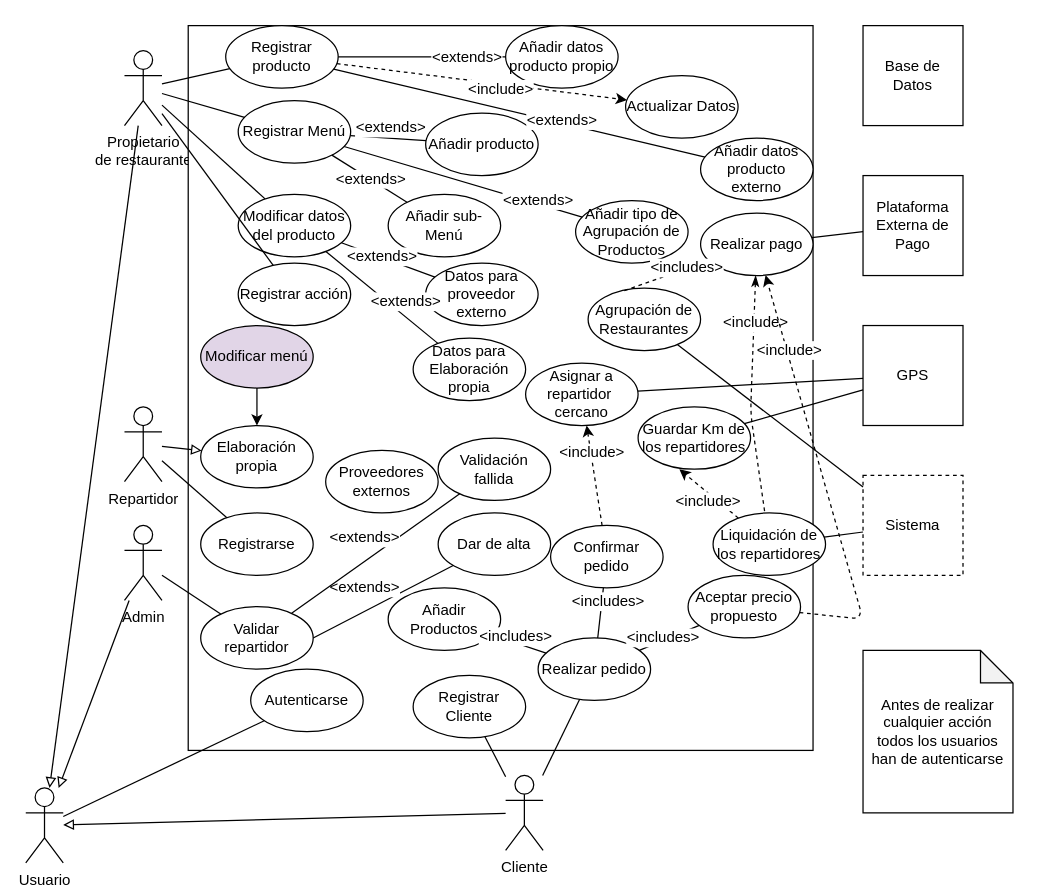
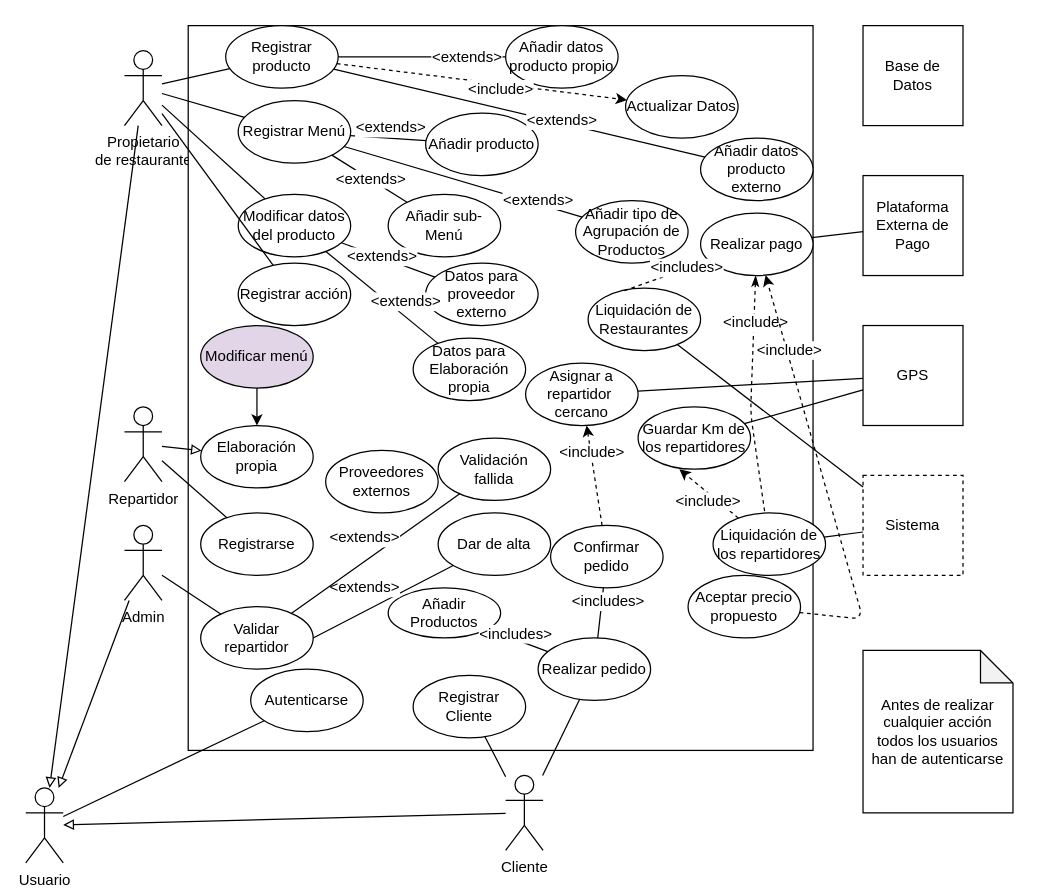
node "Agrupación de Restaurantes": label "Agrupación de Restaurantes" -> "Liquidación de Restaurantes"
node "Añadir Productos": size 113x63 -> 113x50
edge "Aceptar precio propuesto" -- "Realizar pedido": removed, label "<includes>"
